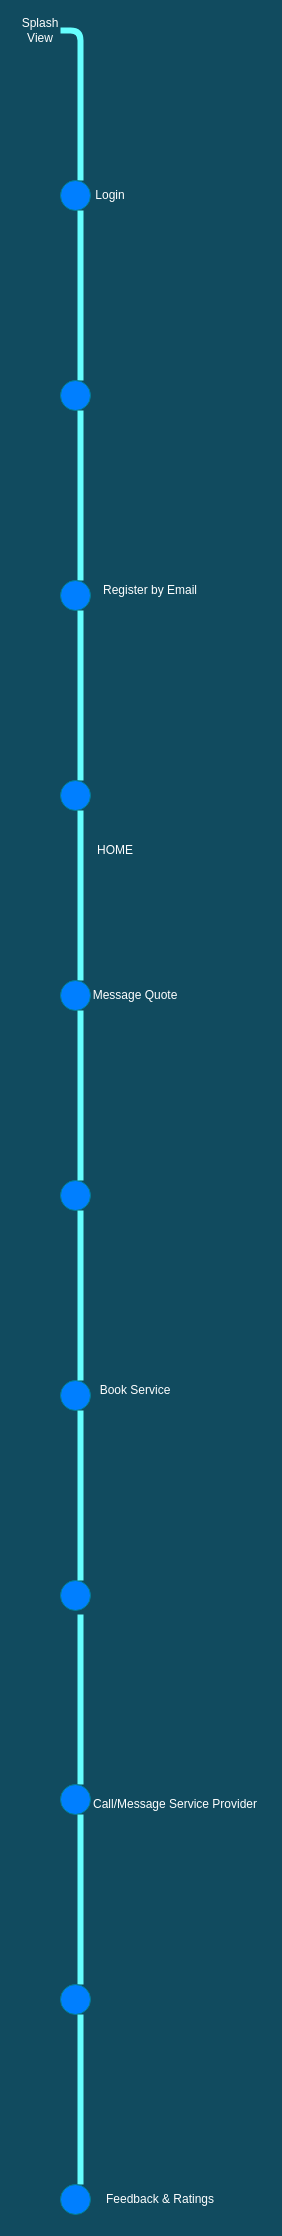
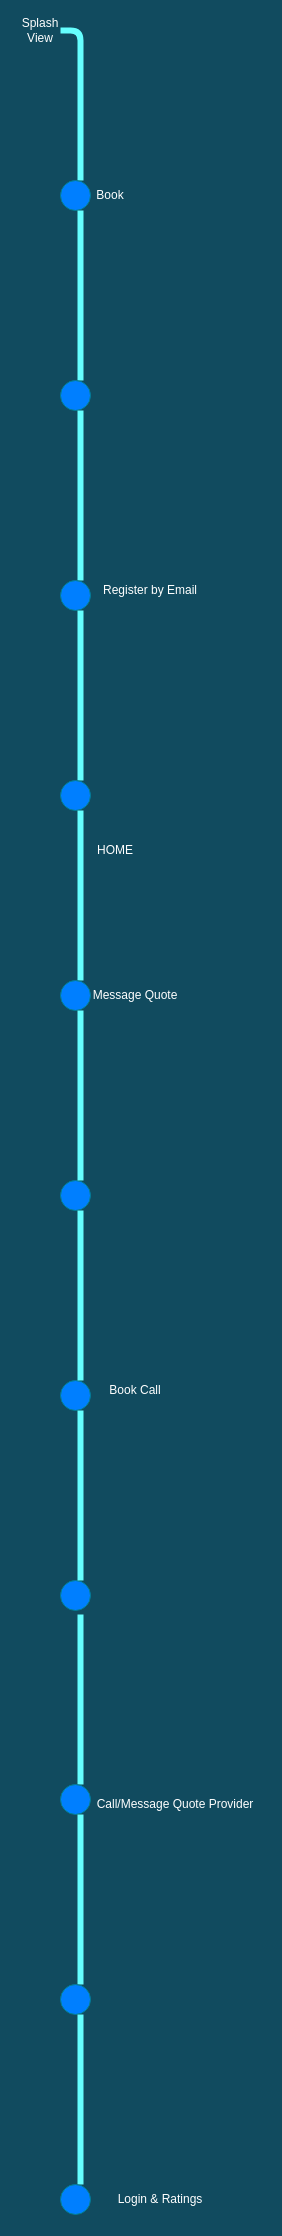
node "Login": label "Login" -> "Book"
node "Book Service": label "Book Service" -> "Book Call"
node "Call/Message Service Provider": label "Call/Message Service Provider" -> "Call/Message Quote Provider"
node "Feedback & Ratings": label "Feedback & Ratings" -> "Login & Ratings"
